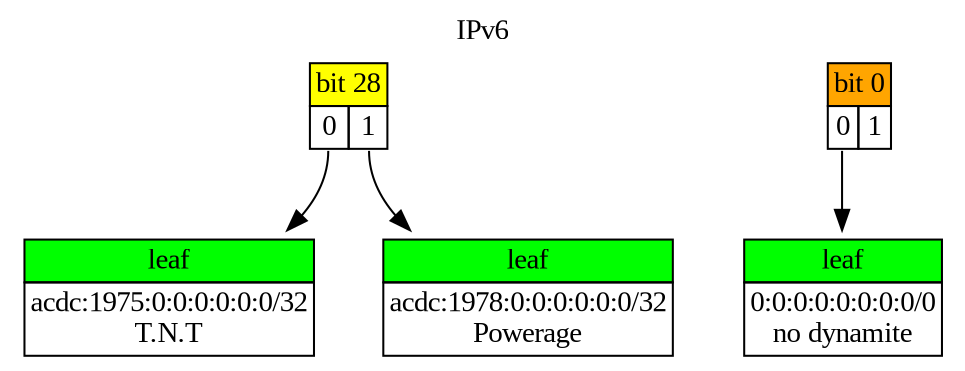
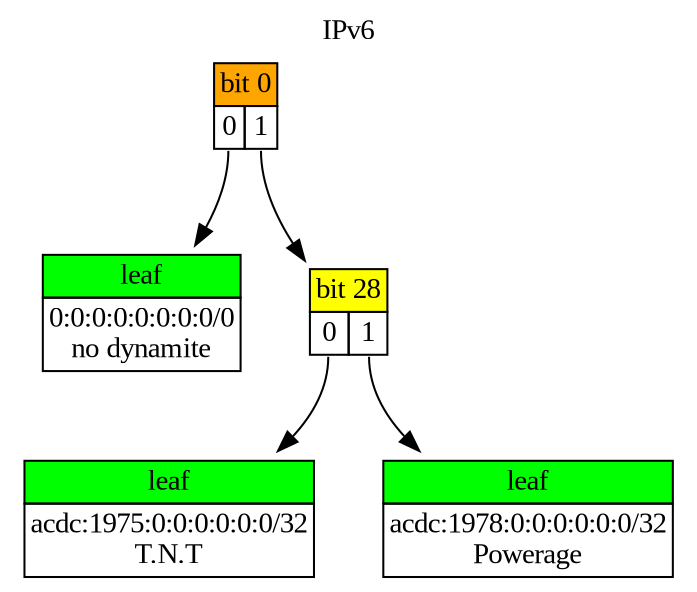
edge "bit 0" -> "bit 28": added
